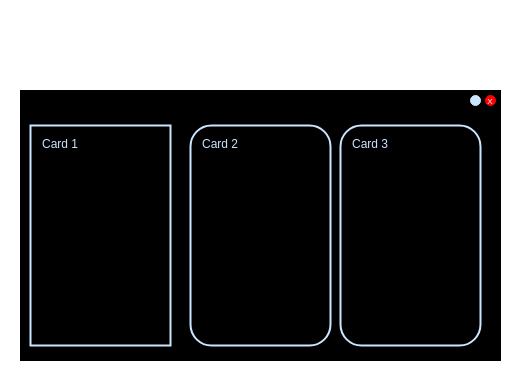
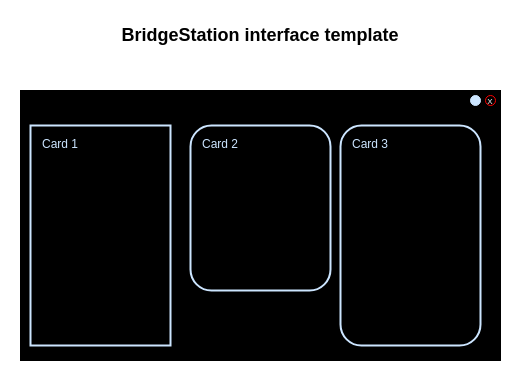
node "BridgeStation interface template": added
node "X": fillcolor #ff0000 -> #000000
node "Card 2": size 140x220 -> 140x165
